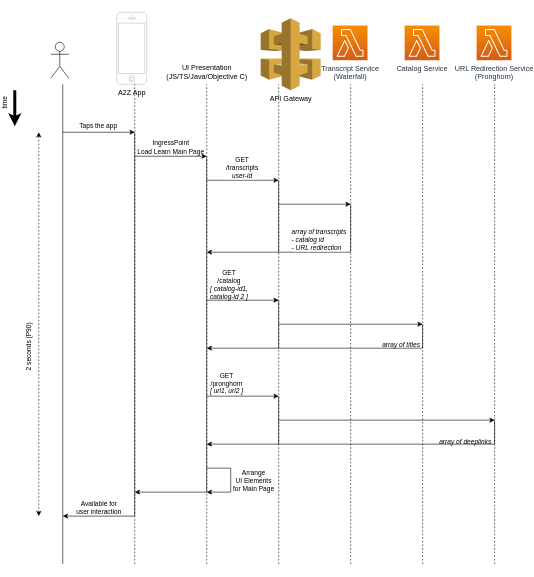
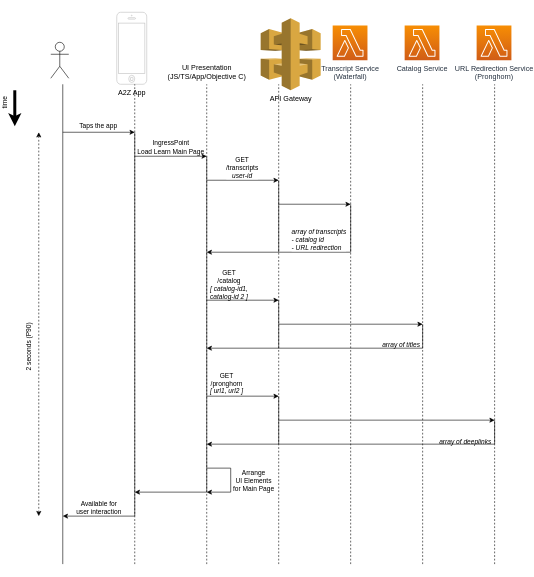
node "UI Presentation (JS/TS/Java/Objective C)": label "UI Presentation (JS/TS/Java/Objective C)" -> "UI Presentation (JS/TS/App/Objective C)"
